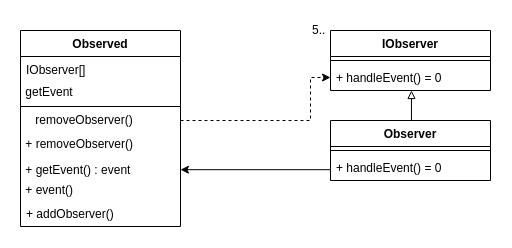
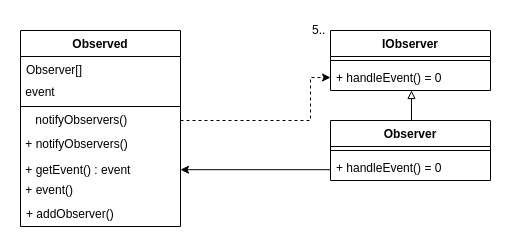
node "IObserver[]": label "IObserver[]" -> "Observer[]"
node "getEvent": label "getEvent" -> "event"
node "removeObserver()": label "removeObserver()" -> "notifyObservers()"
node "+ removeObserver()": label "+ removeObserver()" -> "+ notifyObservers()"
